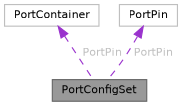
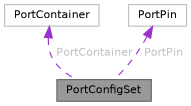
edge "PortConfigSet" -> "PortContainer": label " PortPin" -> " PortContainer"
